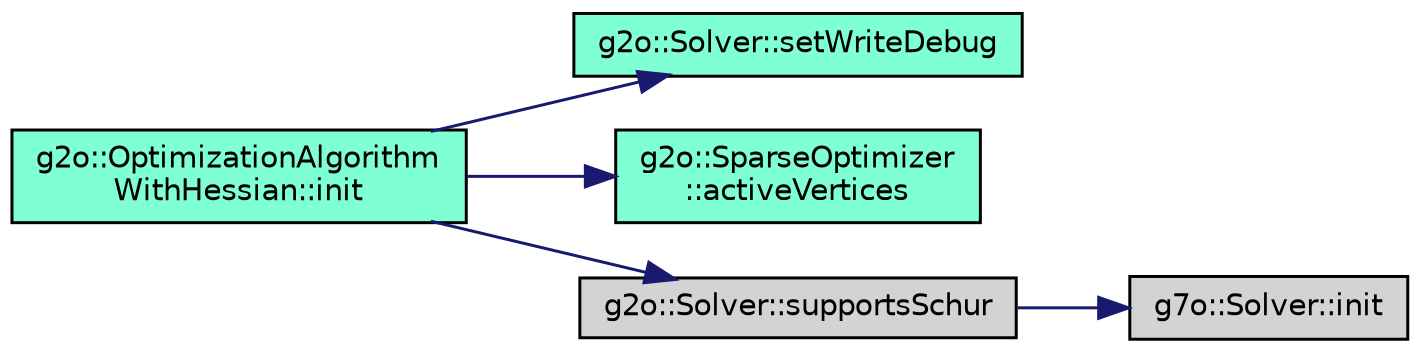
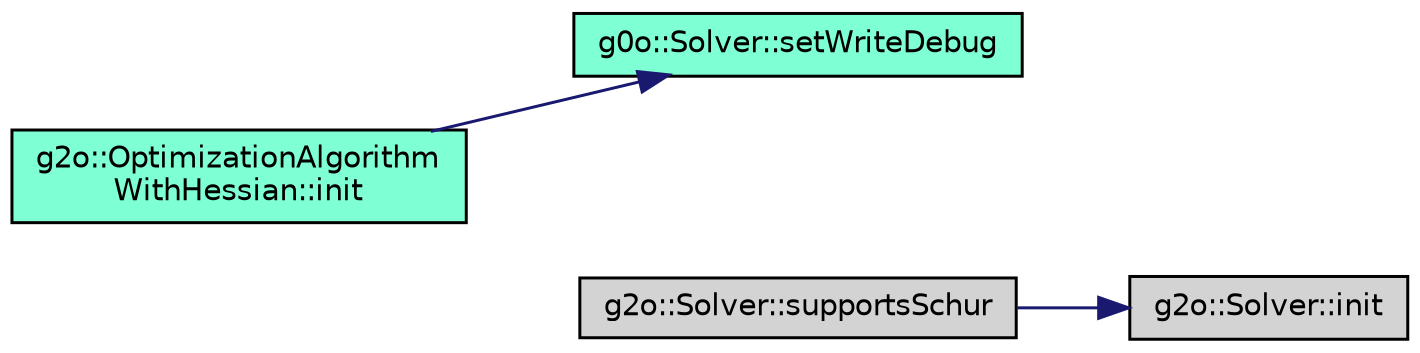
node "g2o::Solver::setWriteDebug": label "g2o::Solver::setWriteDebug" -> "g0o::Solver::setWriteDebug"
node "g2o::SparseOptimizer ::activeVertices": removed
edge "g2o::OptimizationAlgorithm WithHessian::init" -> "g2o::Solver::supportsSchur": removed
node "g7o::Solver::init": label "g7o::Solver::init" -> "g2o::Solver::init"
